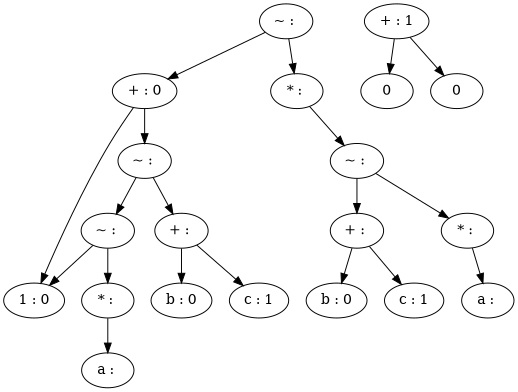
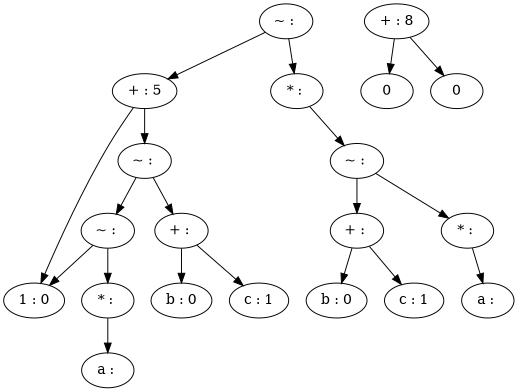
node "+ : 1": label "+ : 1" -> "+ : 8"
node "+ : 0": label "+ : 0" -> "+ : 5"
